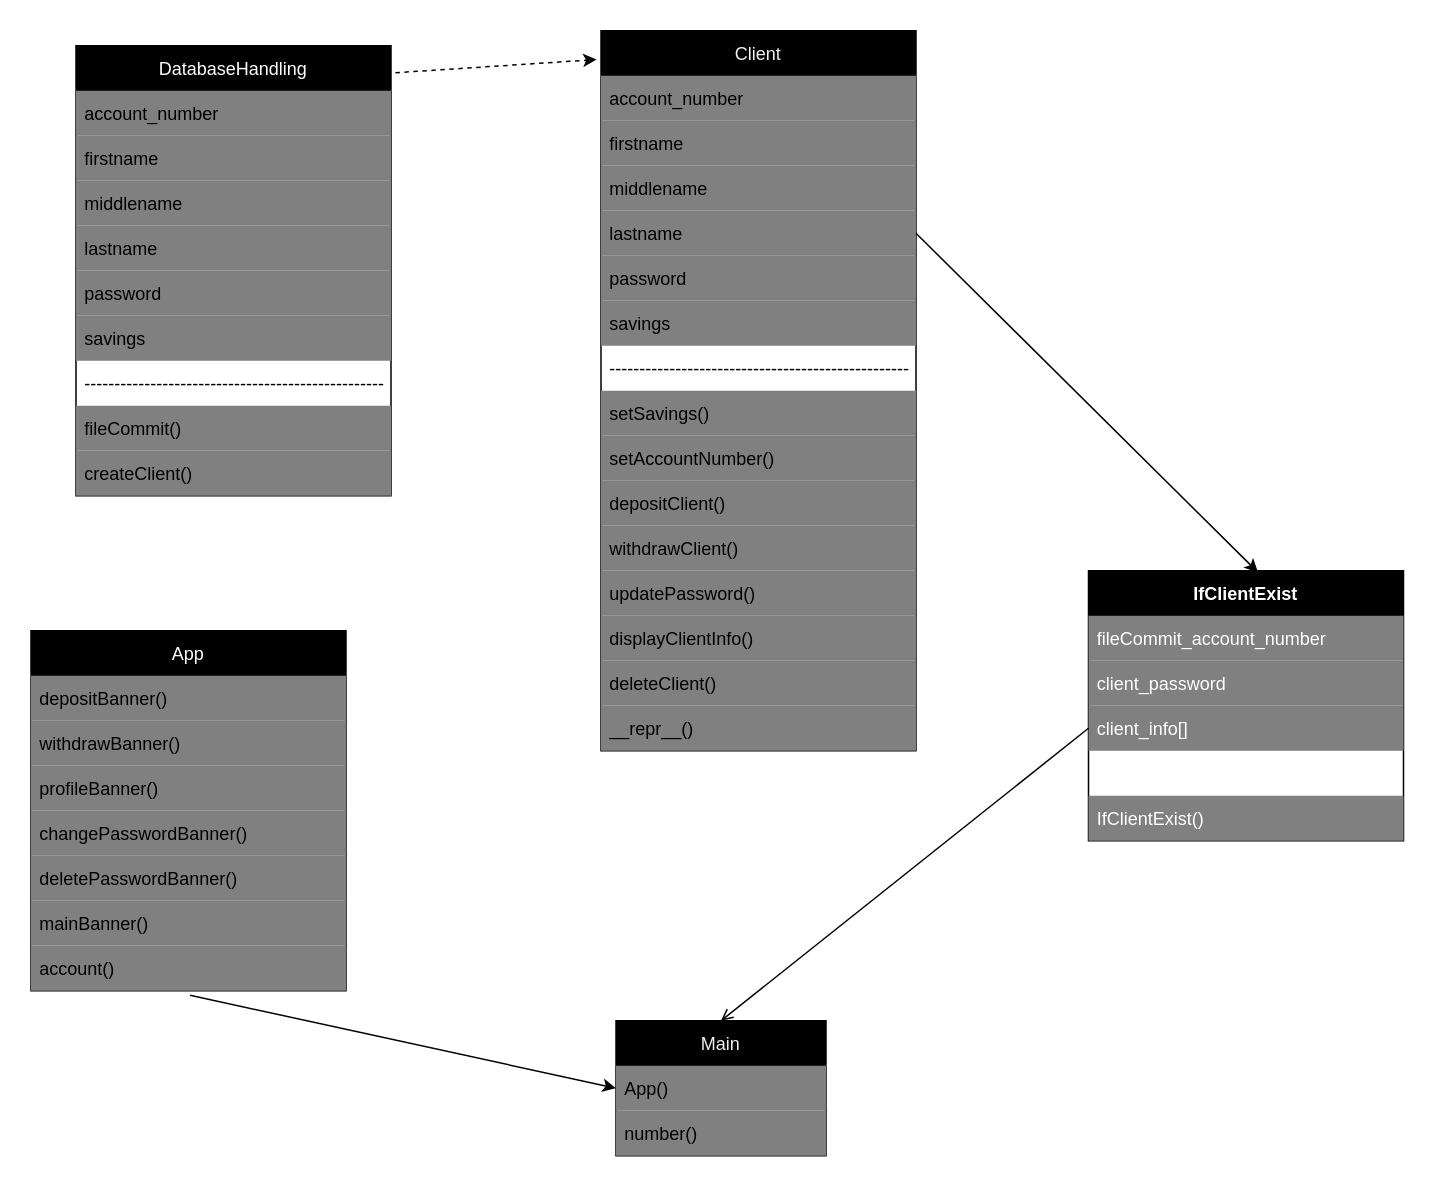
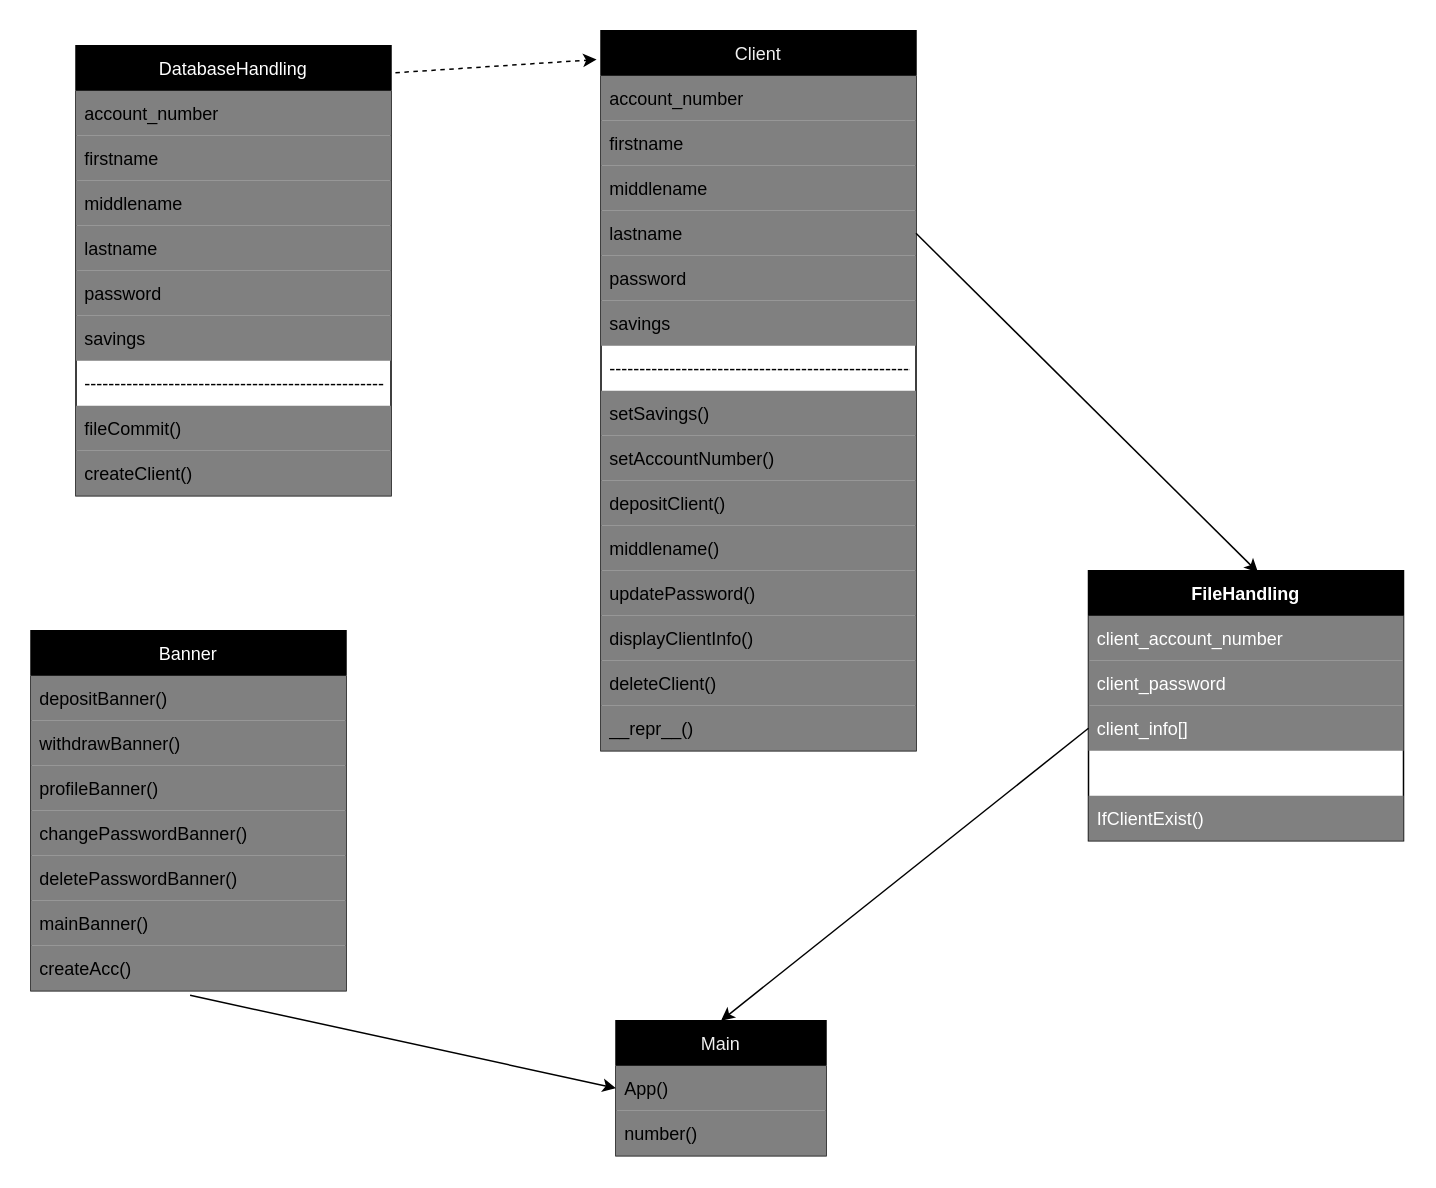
node "withdrawClient()": label "withdrawClient()" -> "middlename()"
node "IfClientExist": label "IfClientExist" -> "FileHandling"
node "fileCommit_account_number": label "fileCommit_account_number" -> "client_account_number"
node "App": label "App" -> "Banner"
node "account()": label "account()" -> "createAcc()"
edge "client_info[]" -> "Main": arrowhead open -> classic
